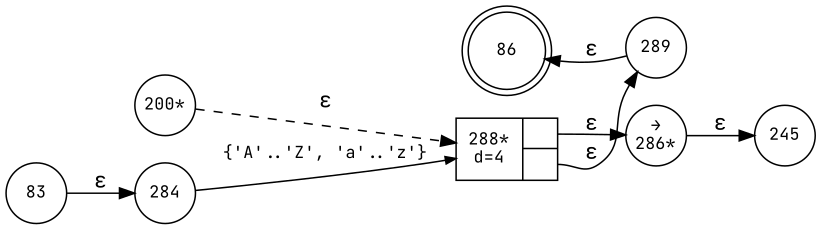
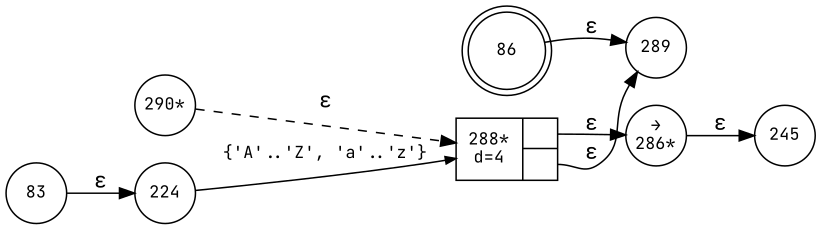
edge "289" -> "86": reversed
node "200*": label "200*" -> "290*"
node "284": label "284" -> "224"
